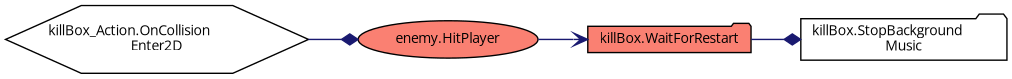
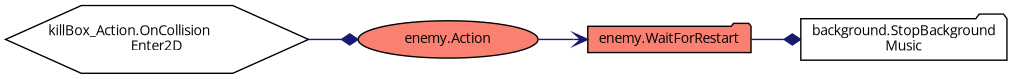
node "enemy.HitPlayer": label "enemy.HitPlayer" -> "enemy.Action"
node "killBox.WaitForRestart": label "killBox.WaitForRestart" -> "enemy.WaitForRestart"
node "killBox.StopBackground Music": label "killBox.StopBackground Music" -> "background.StopBackground Music"
